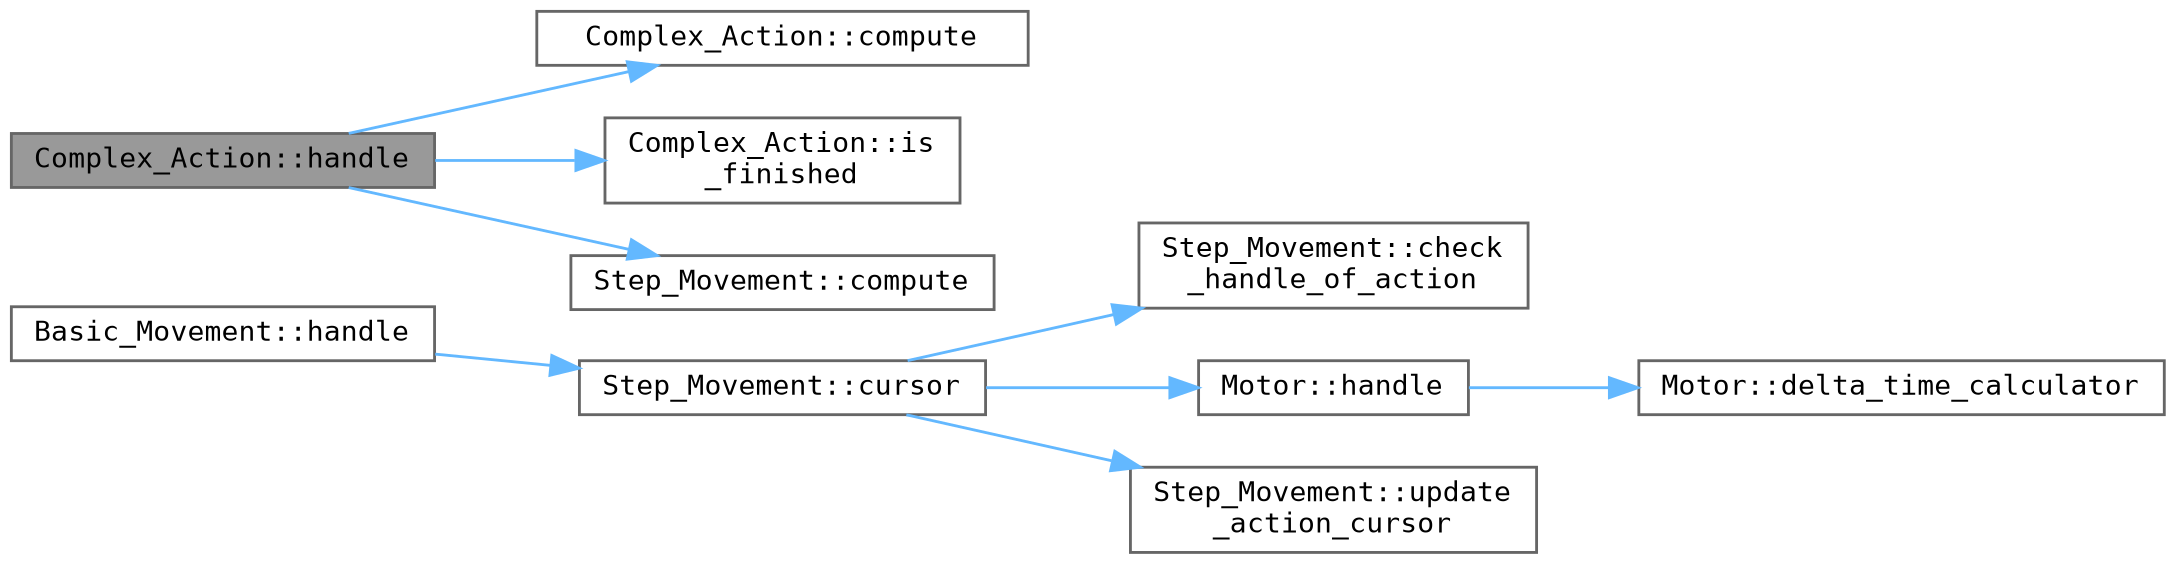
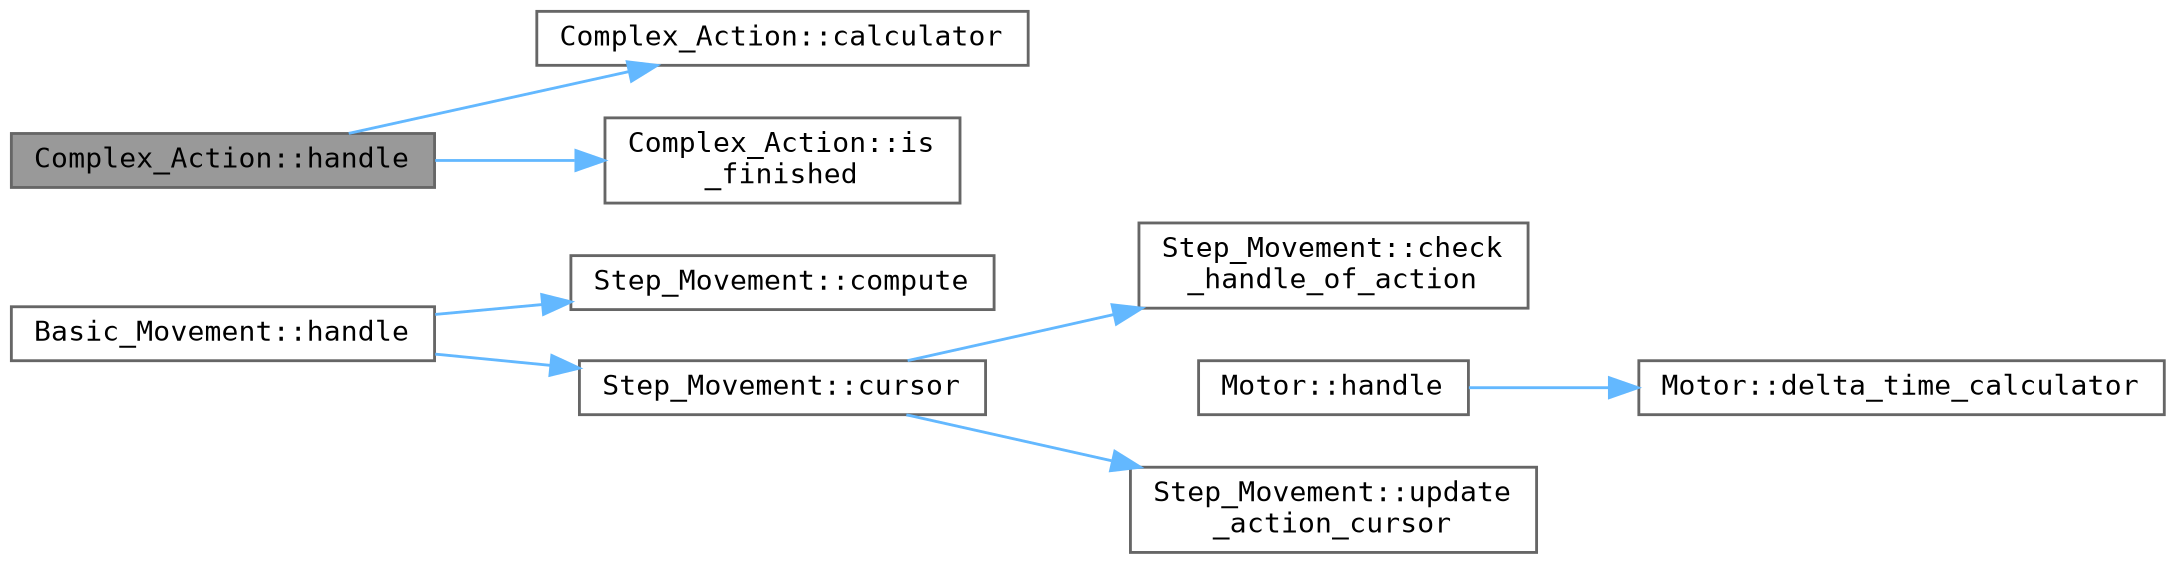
node "Complex_Action::compute": label "Complex_Action::compute" -> "Complex_Action::calculator"
edge "Complex_Action::handle" -> "Step_Movement::compute": now "Basic_Movement::handle" -> "Step_Movement::compute"
edge "Step_Movement::cursor" -> "Motor::handle": removed
